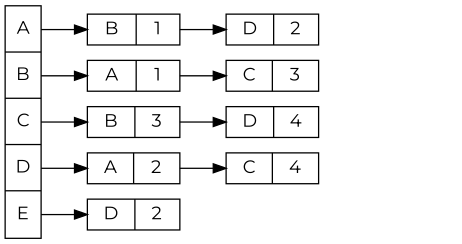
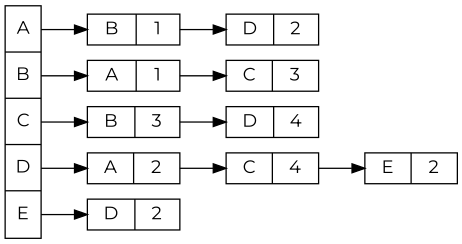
node "E": added
